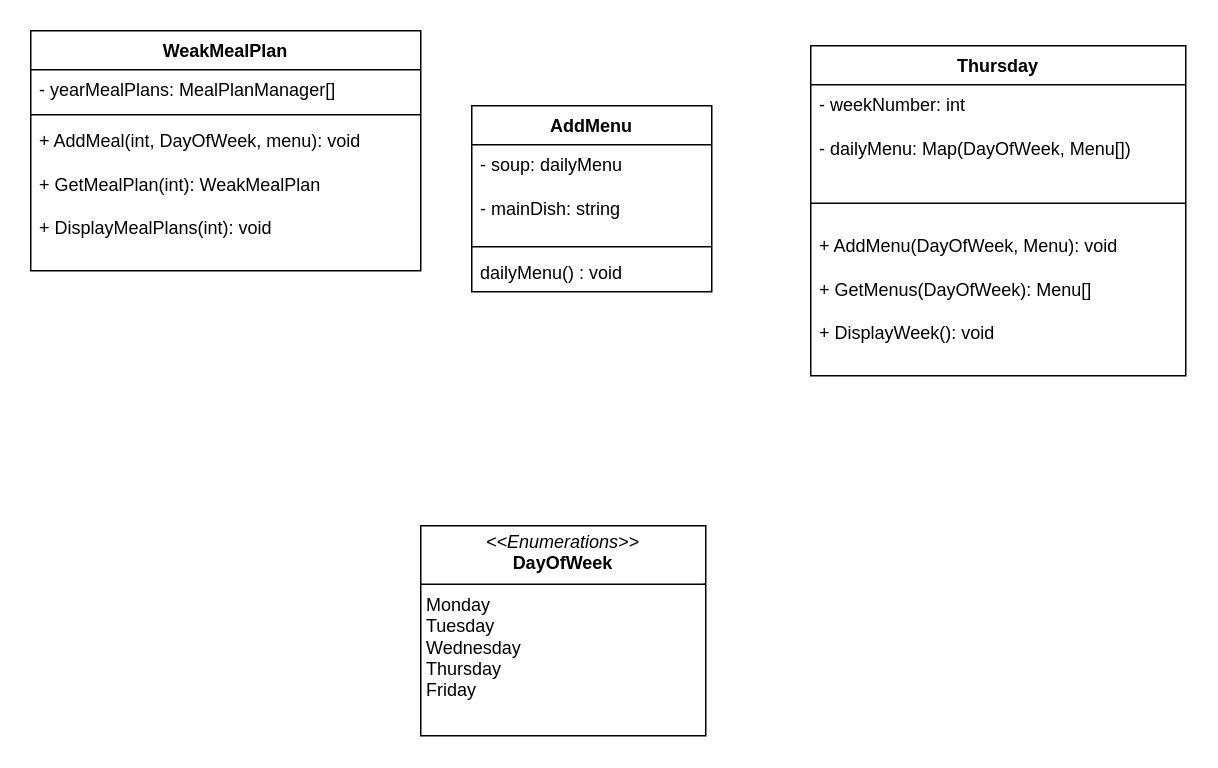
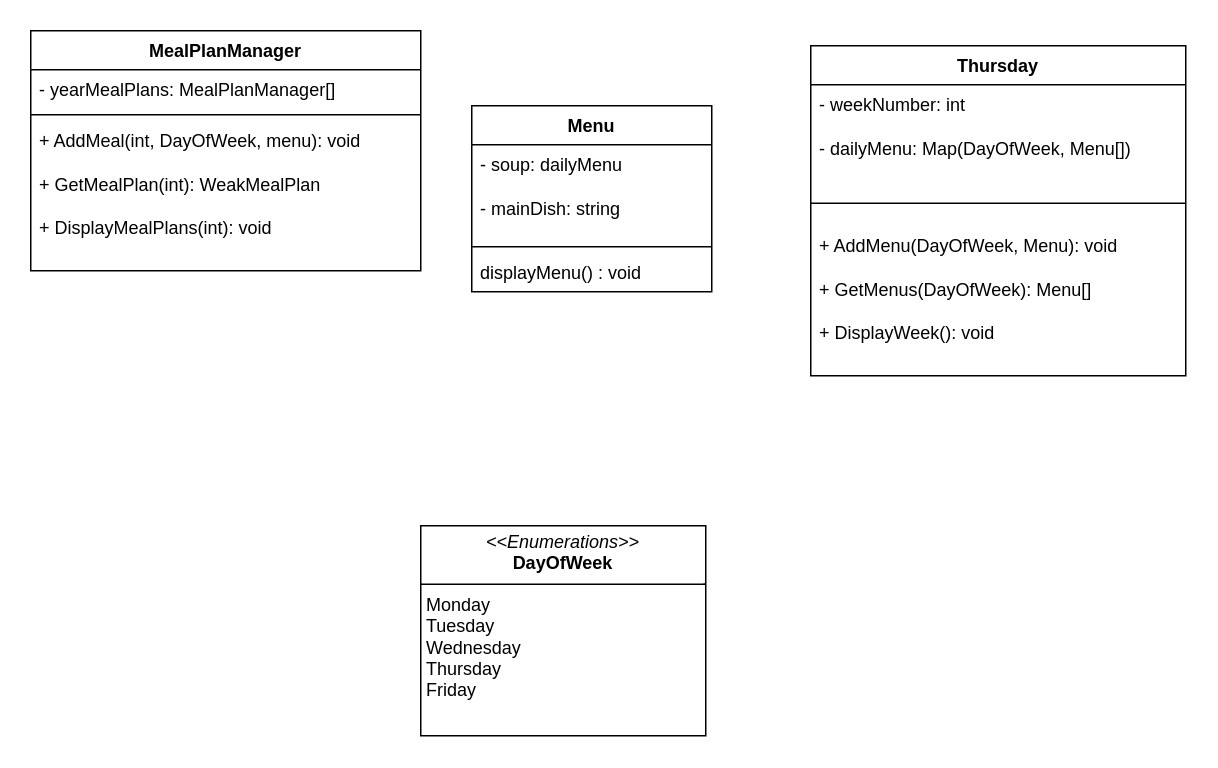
node "WeakMealPlan": label "WeakMealPlan" -> "MealPlanManager"
node "AddMenu": label "AddMenu" -> "Menu"
node "dailyMenu() : void": label "dailyMenu() : void" -> "displayMenu() : void"
